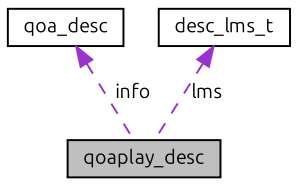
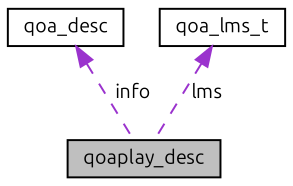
node "desc_lms_t": label "desc_lms_t" -> "qoa_lms_t"
